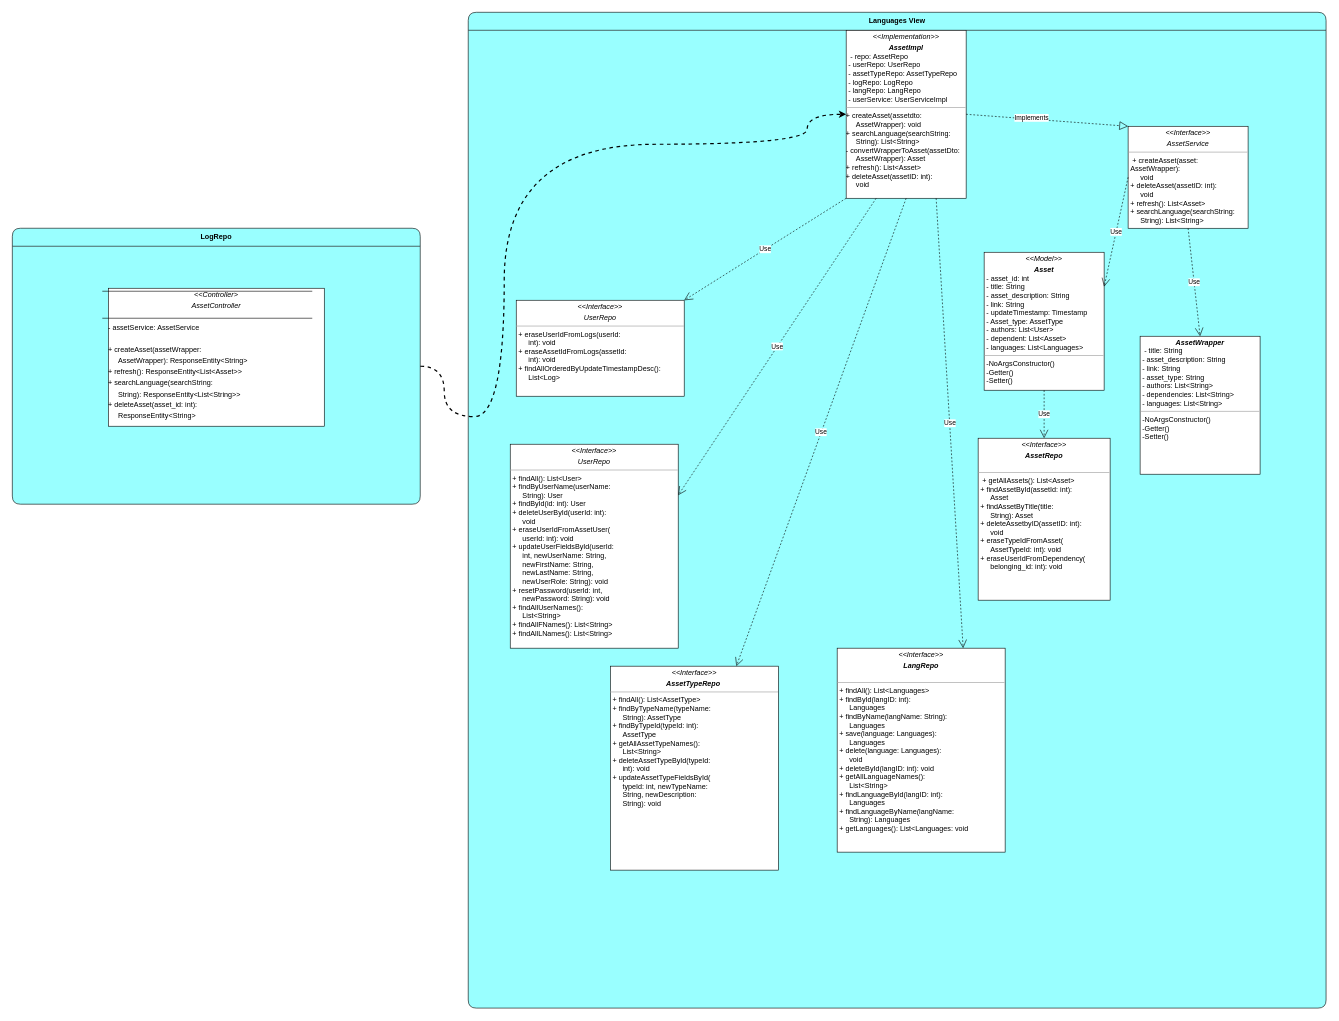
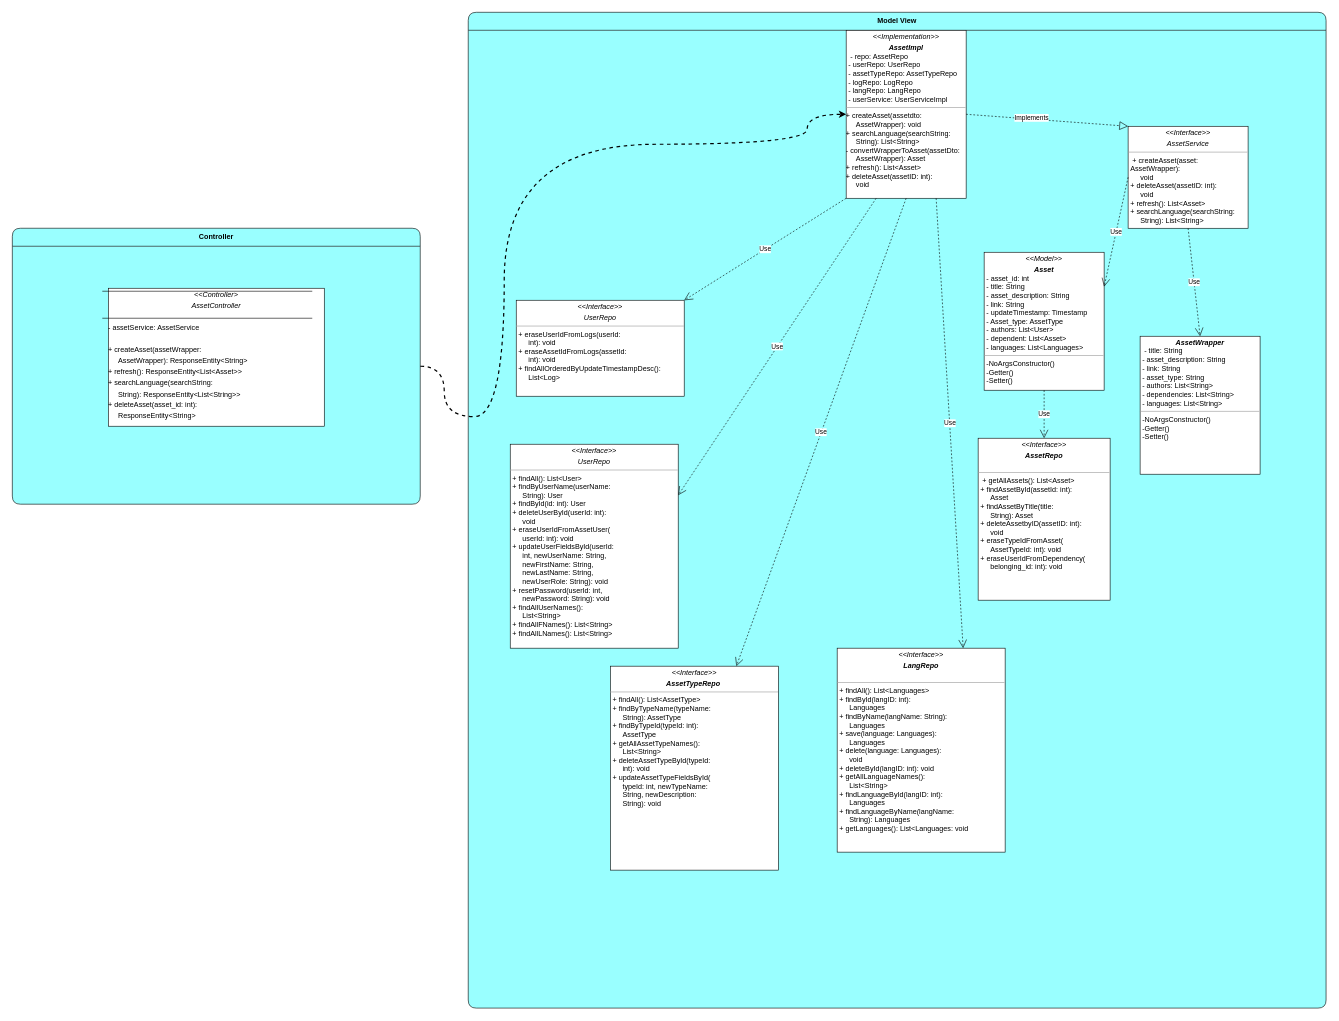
node "Languages View": label "Languages View" -> "Model View"
node "LogRepo": label "LogRepo" -> "Controller"
